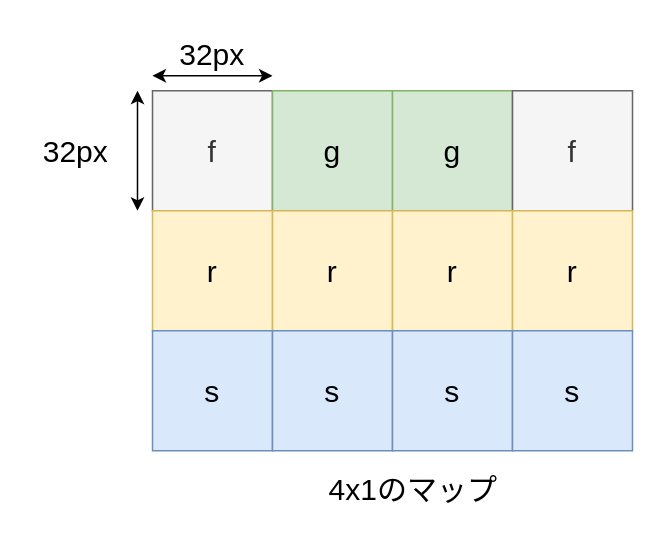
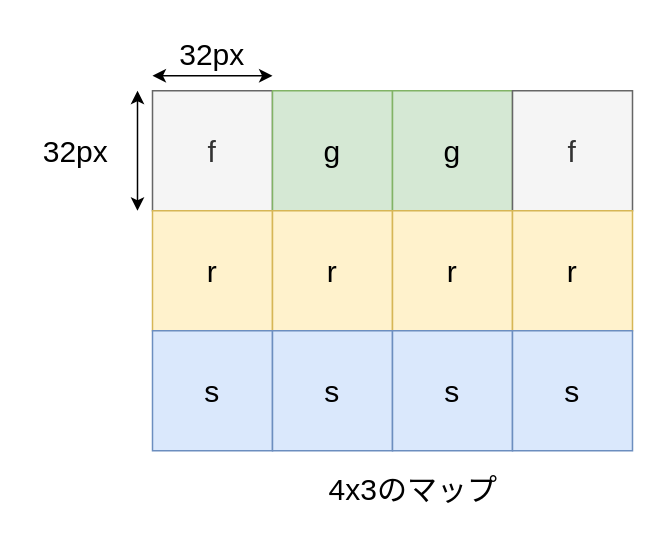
node "4x1のマップ": label "4x1のマップ" -> "4x3のマップ"
